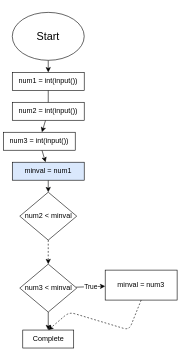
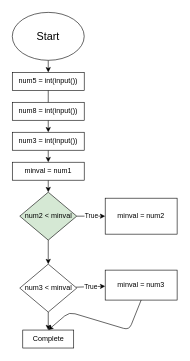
node "num1 = int(input())": label "num1 = int(input())" -> "num5 = int(input())"
node "num2 = int(input())": label "num2 = int(input())" -> "num8 = int(input())"
node "num3 = int(input())": moved (39, 141) -> (48, 141)
node "minval = num1": fillcolor #dae8fc -> #ffffff
node "num2 < minval": fillcolor #ffffff -> #d5e8d4
edge "num2 < minval" -> "minval = num2": added, label "True"
node "minval = num2": added
edge "num2 < minval" -> "num3 < minval": style dashed -> solid
edge "minval = num3" -> "Complete": style dashed -> solid
